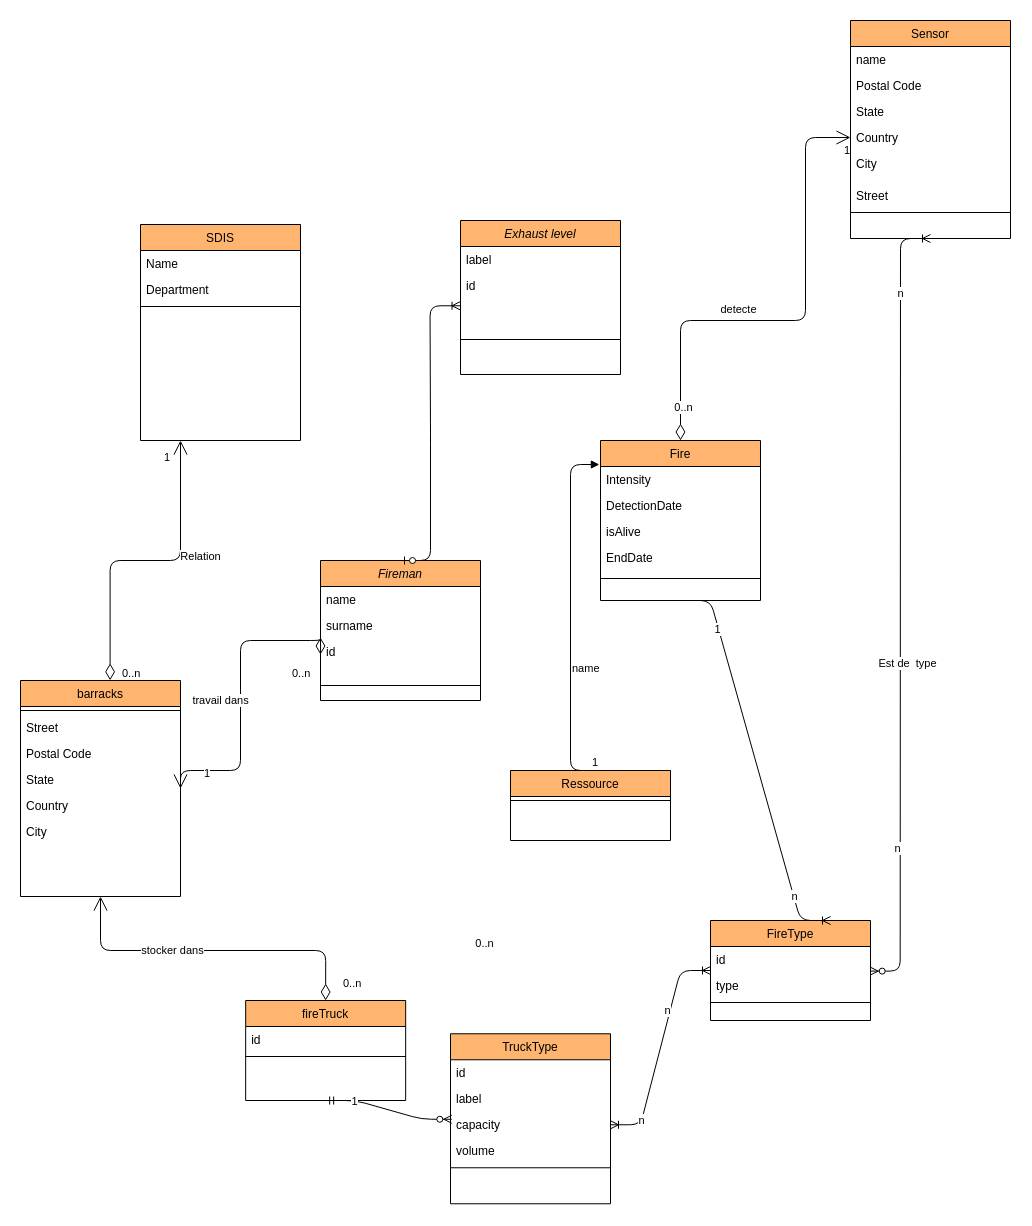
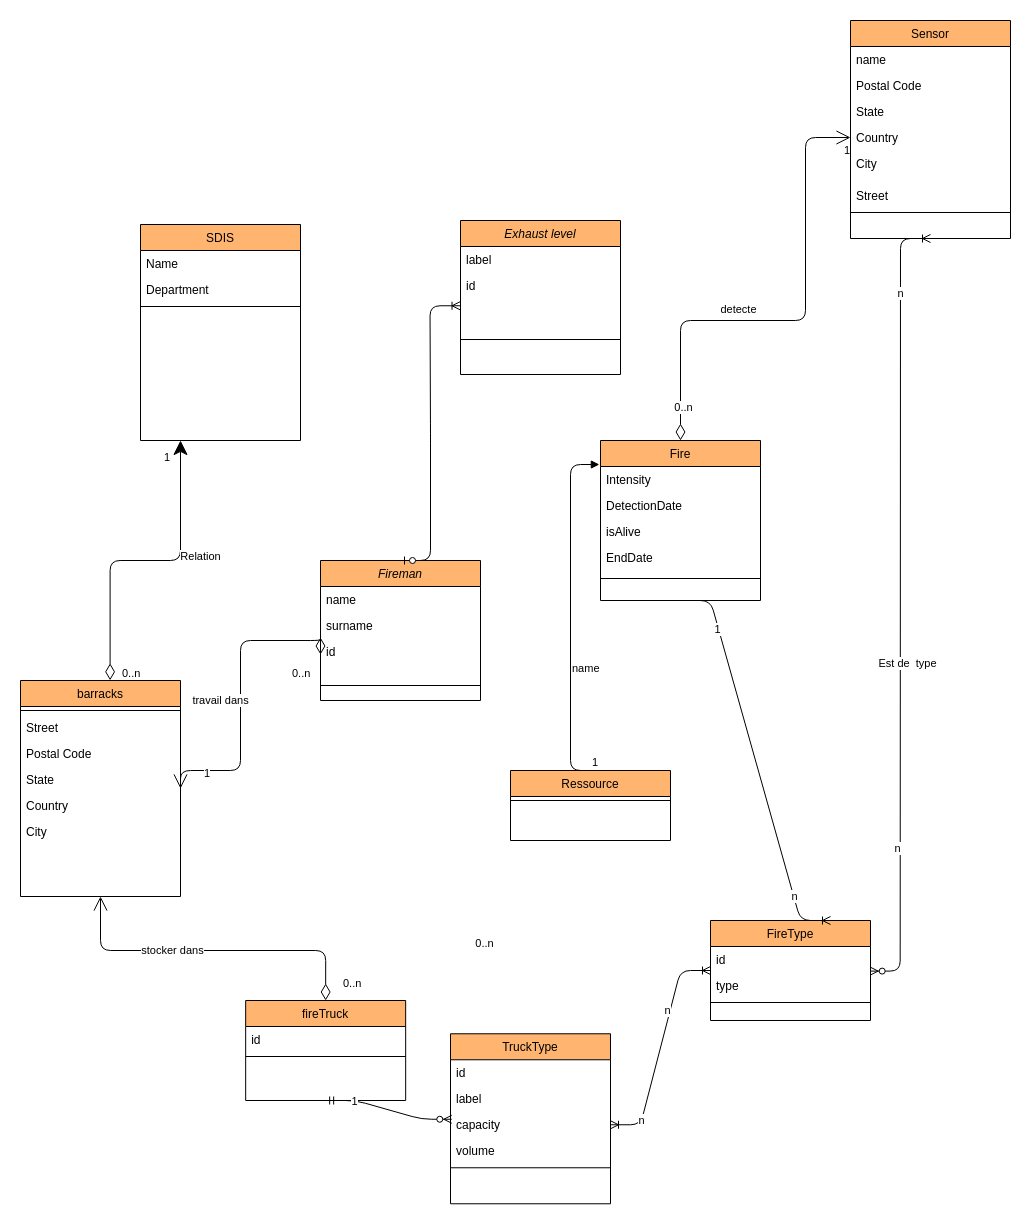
edge "SDIS" -- "barracks": arrowhead open -> classic
